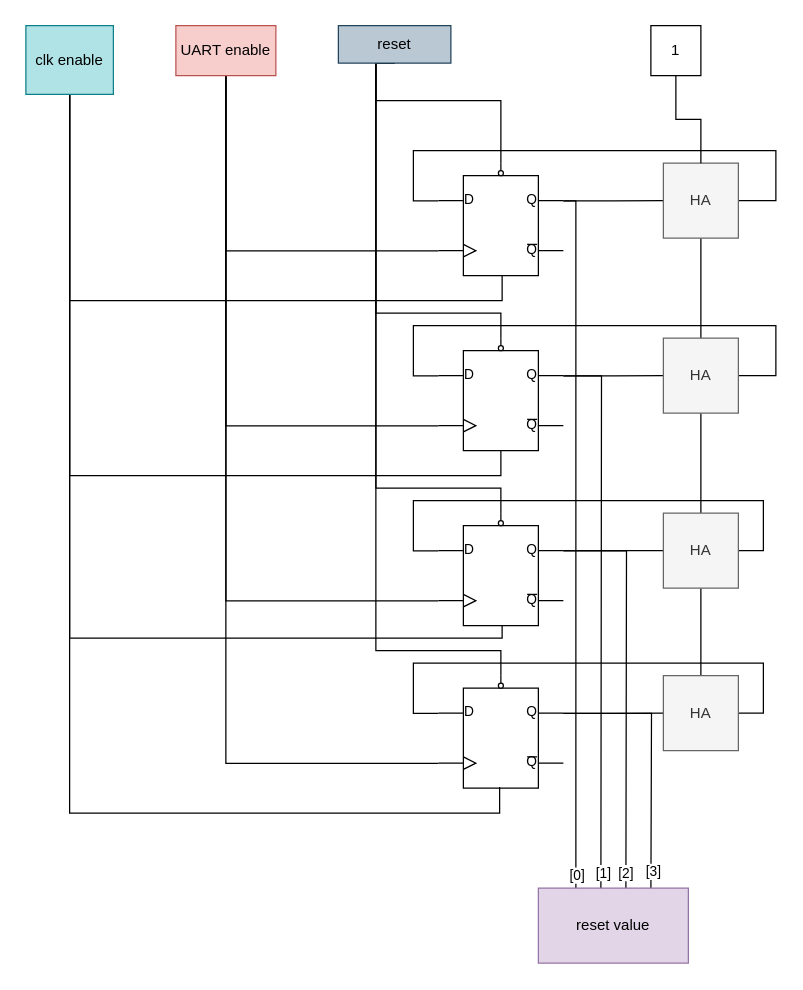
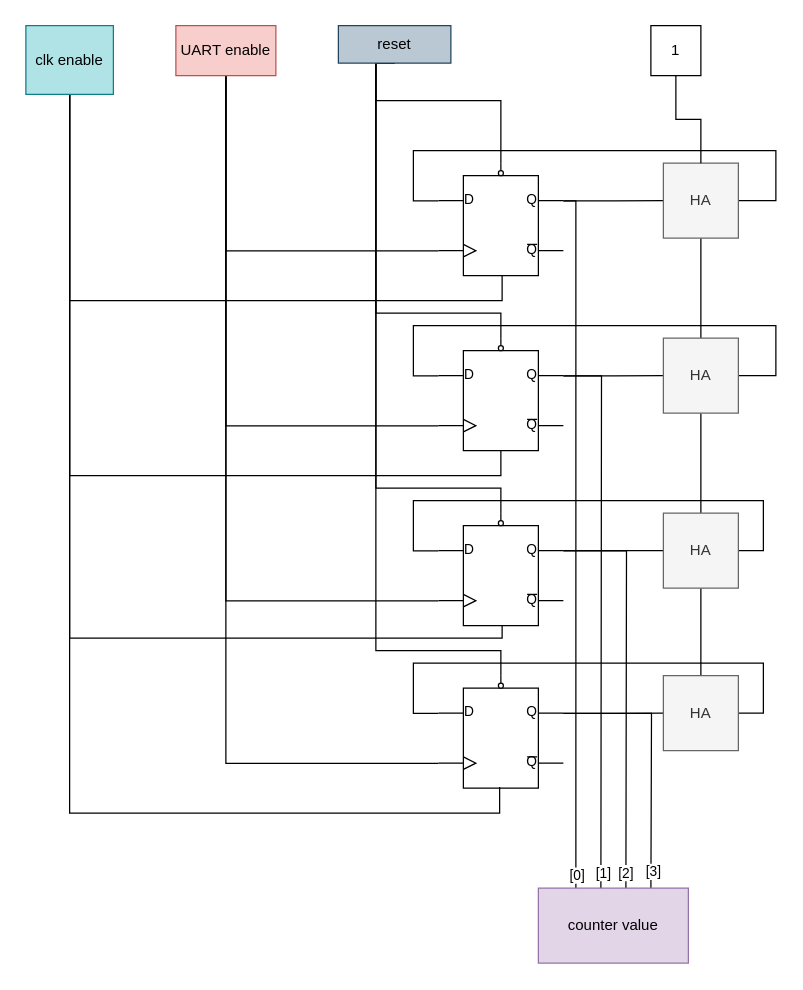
node "reset value": label "reset value" -> "counter value"
